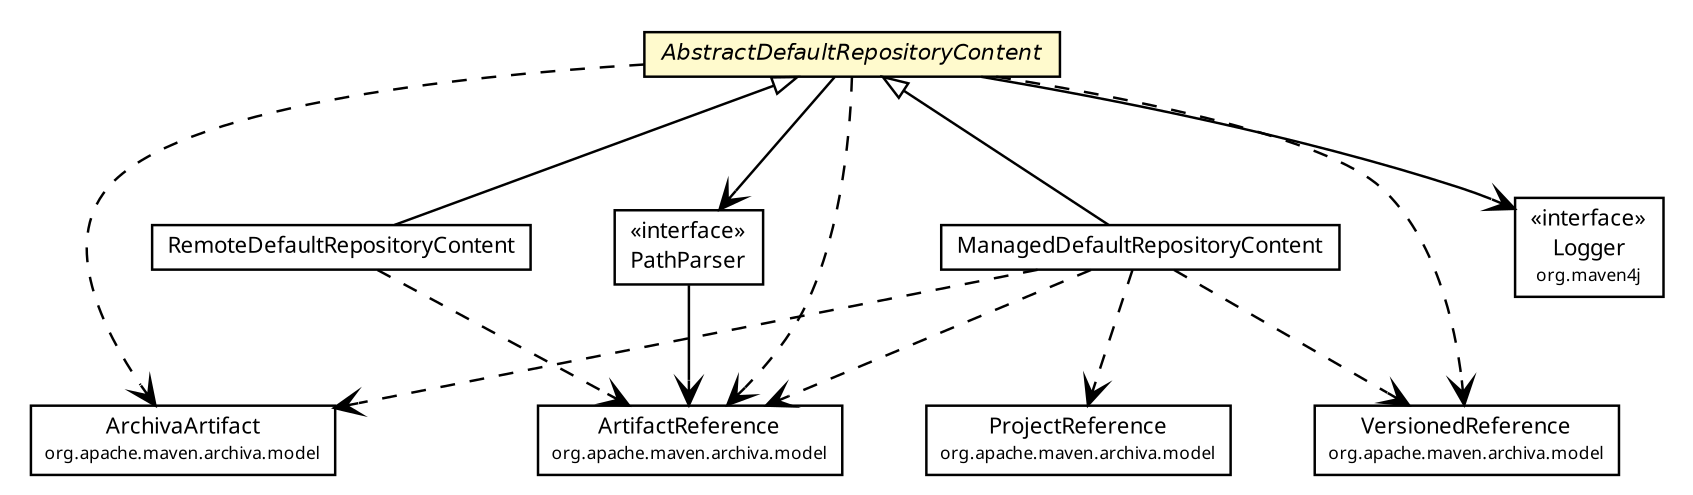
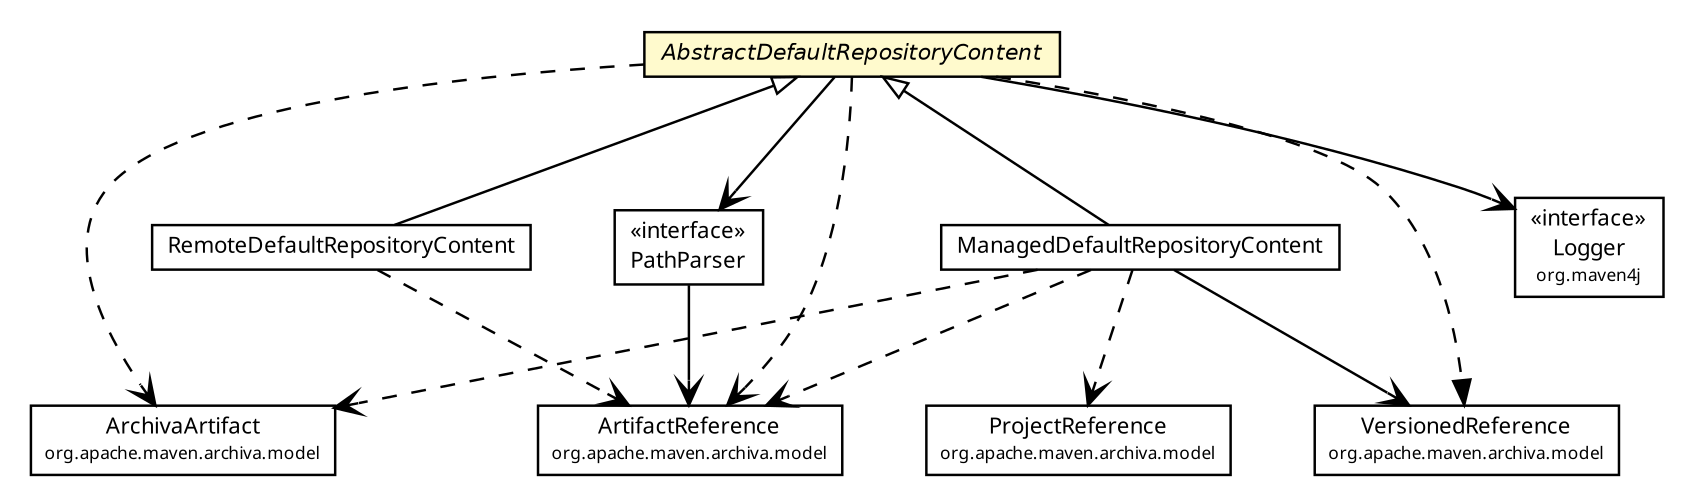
edge "AbstractDefaultRepositoryContent" -> "VersionedReference": arrowhead open -> normal
edge "ManagedDefaultRepositoryContent" -> "VersionedReference": style dashed -> solid
